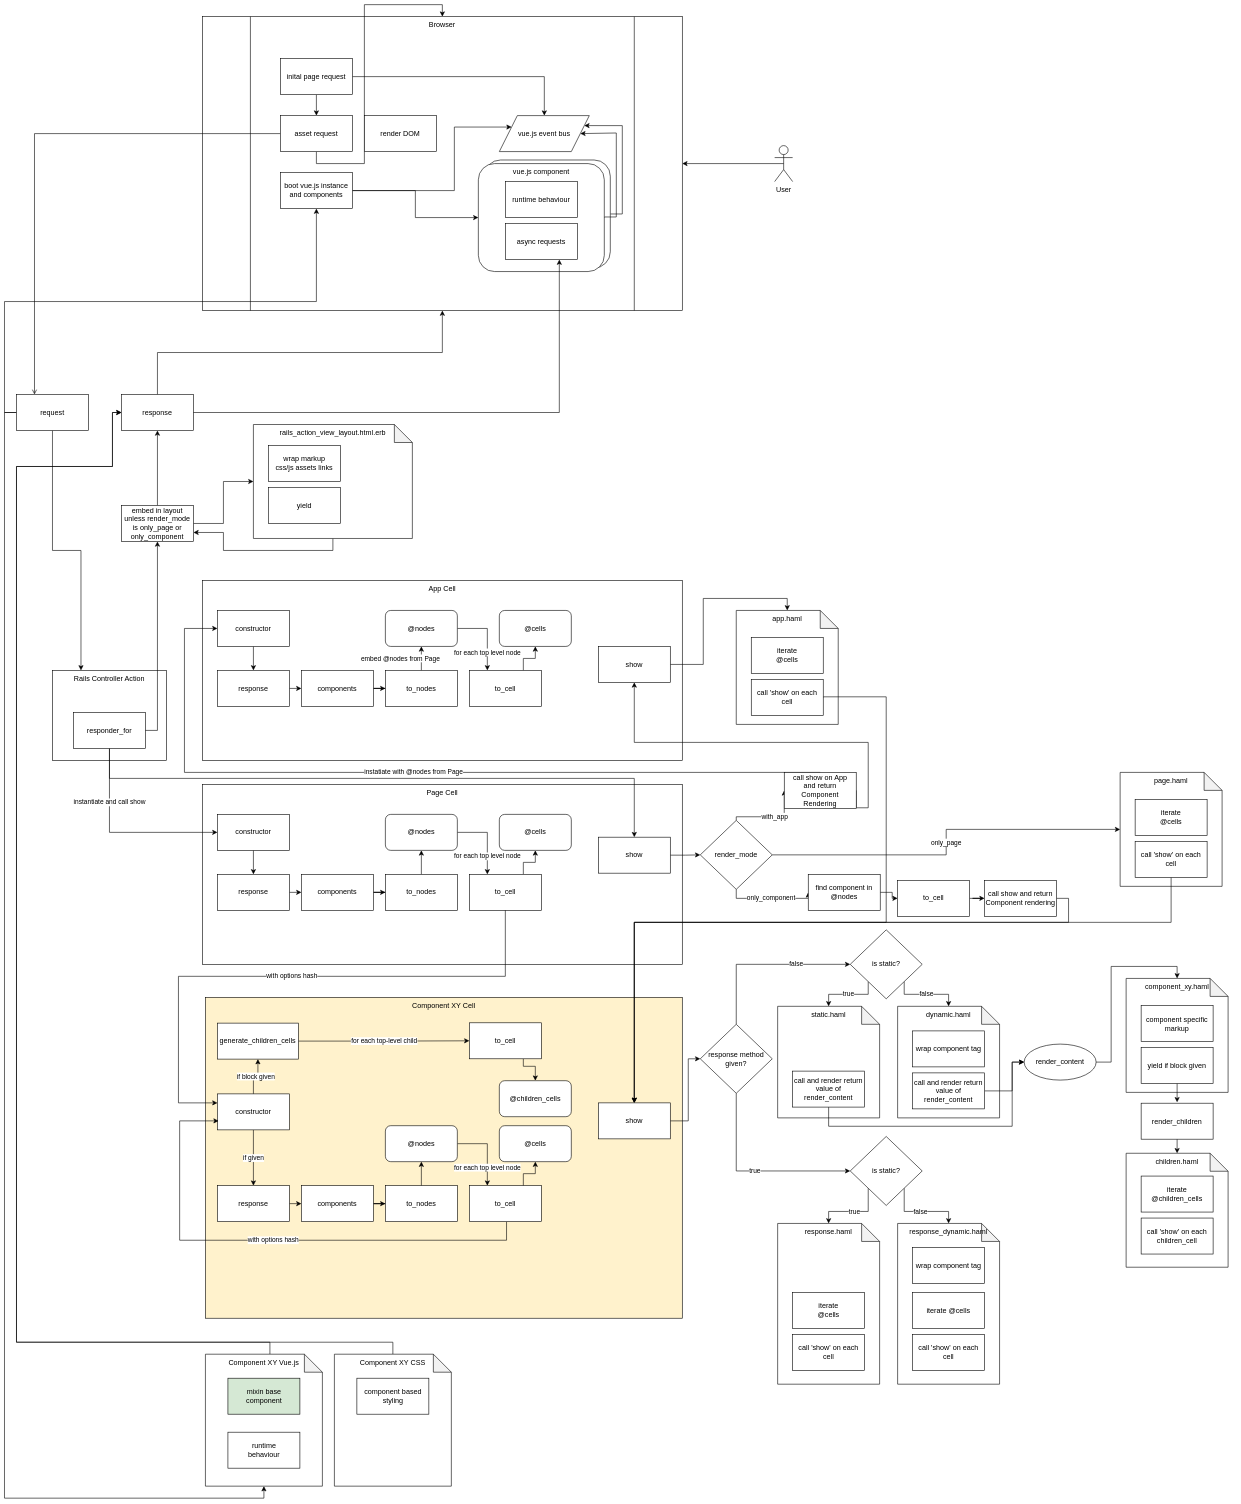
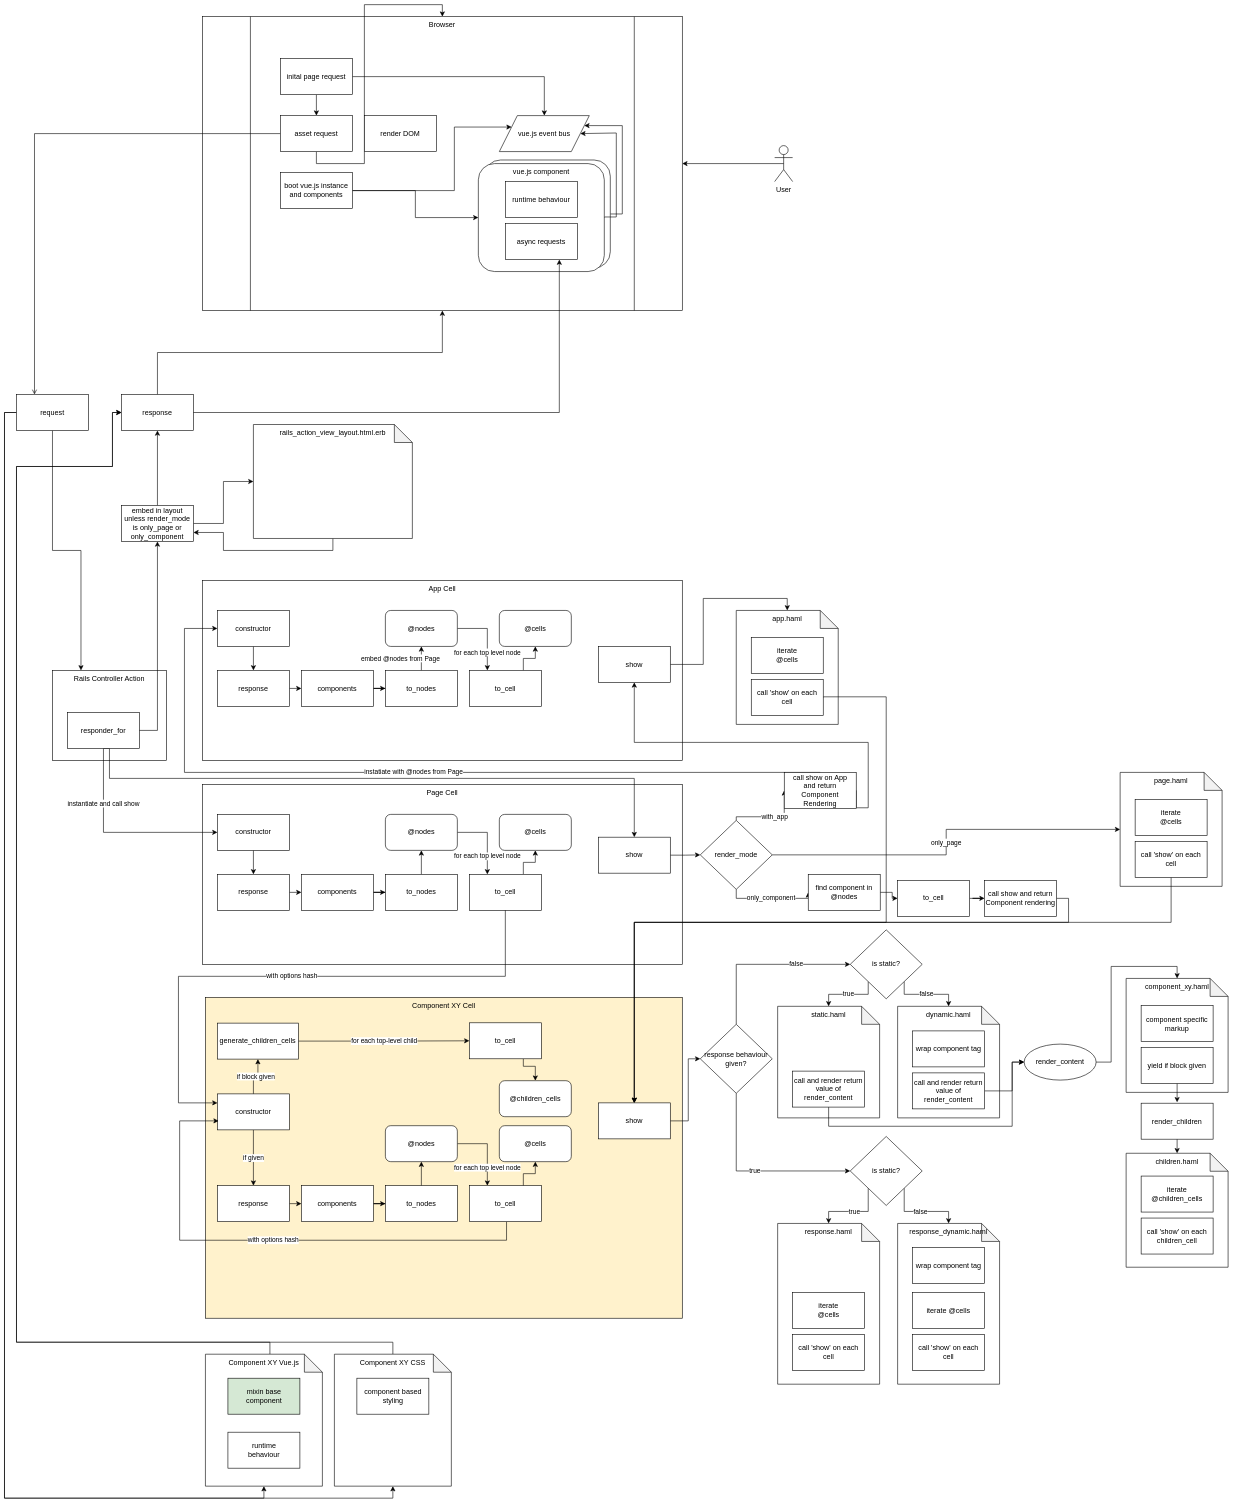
edge "request" -> "boot vue.js instance and components": now "request" -> "Component XY CSS"
node "wrap markup css/js assets links": removed
node "yield": removed
node "responder_for": moved (110, 731) -> (104, 731)
node "response method given?": label "response method given?" -> "response behaviour given?"
